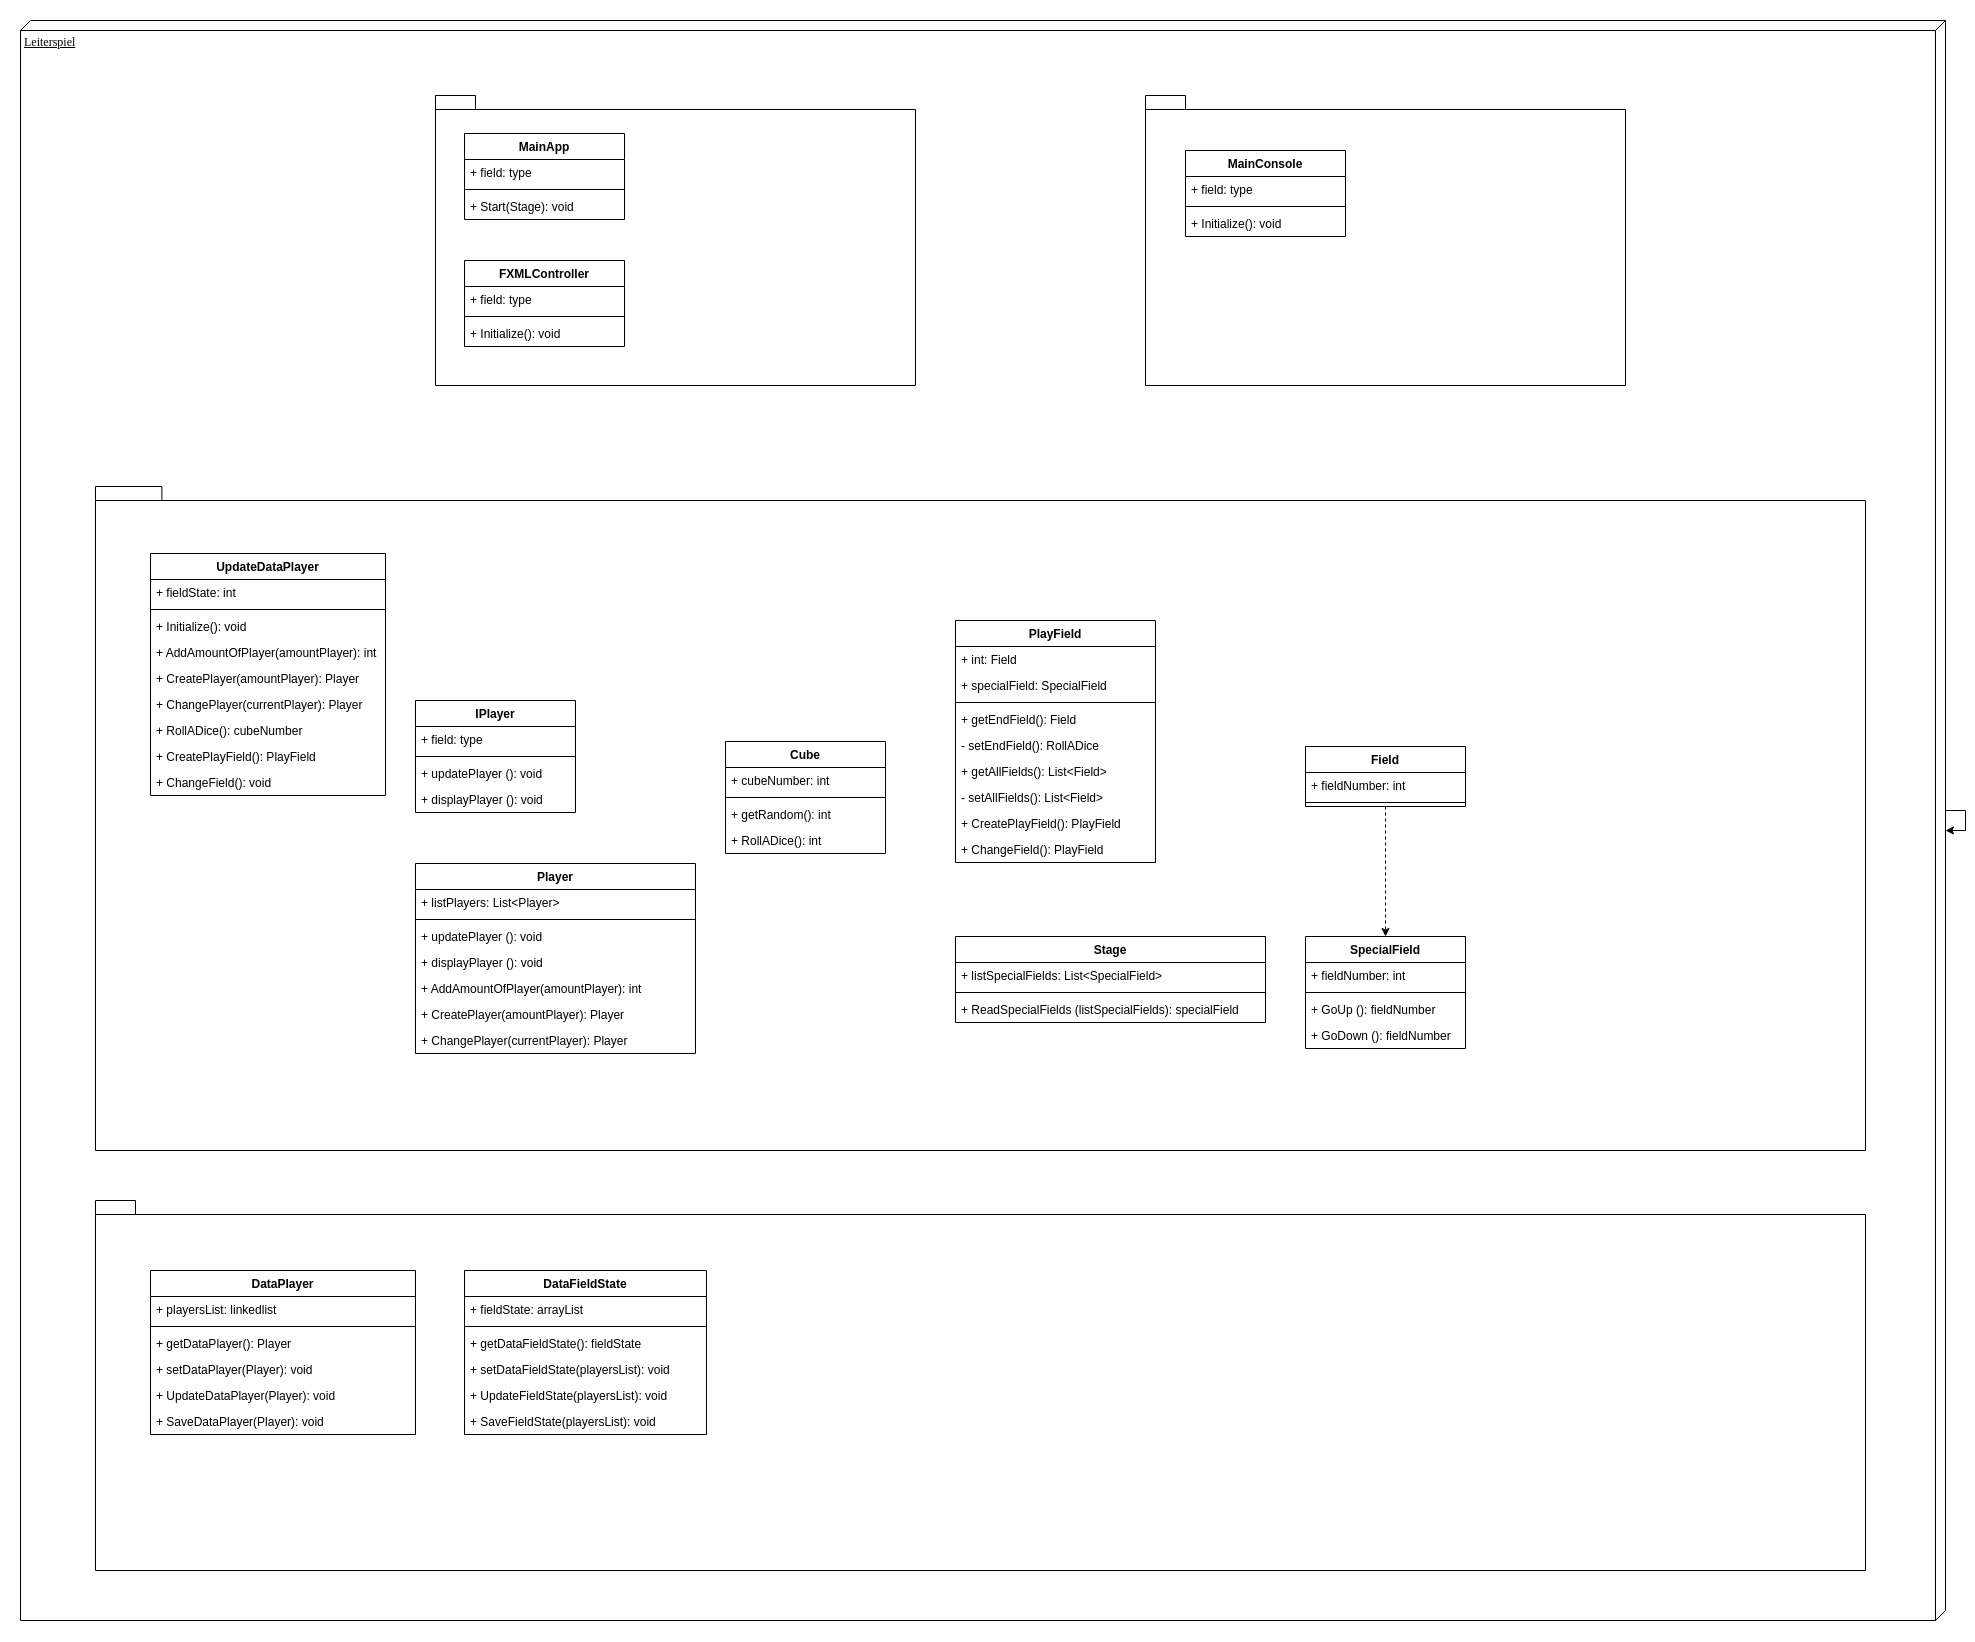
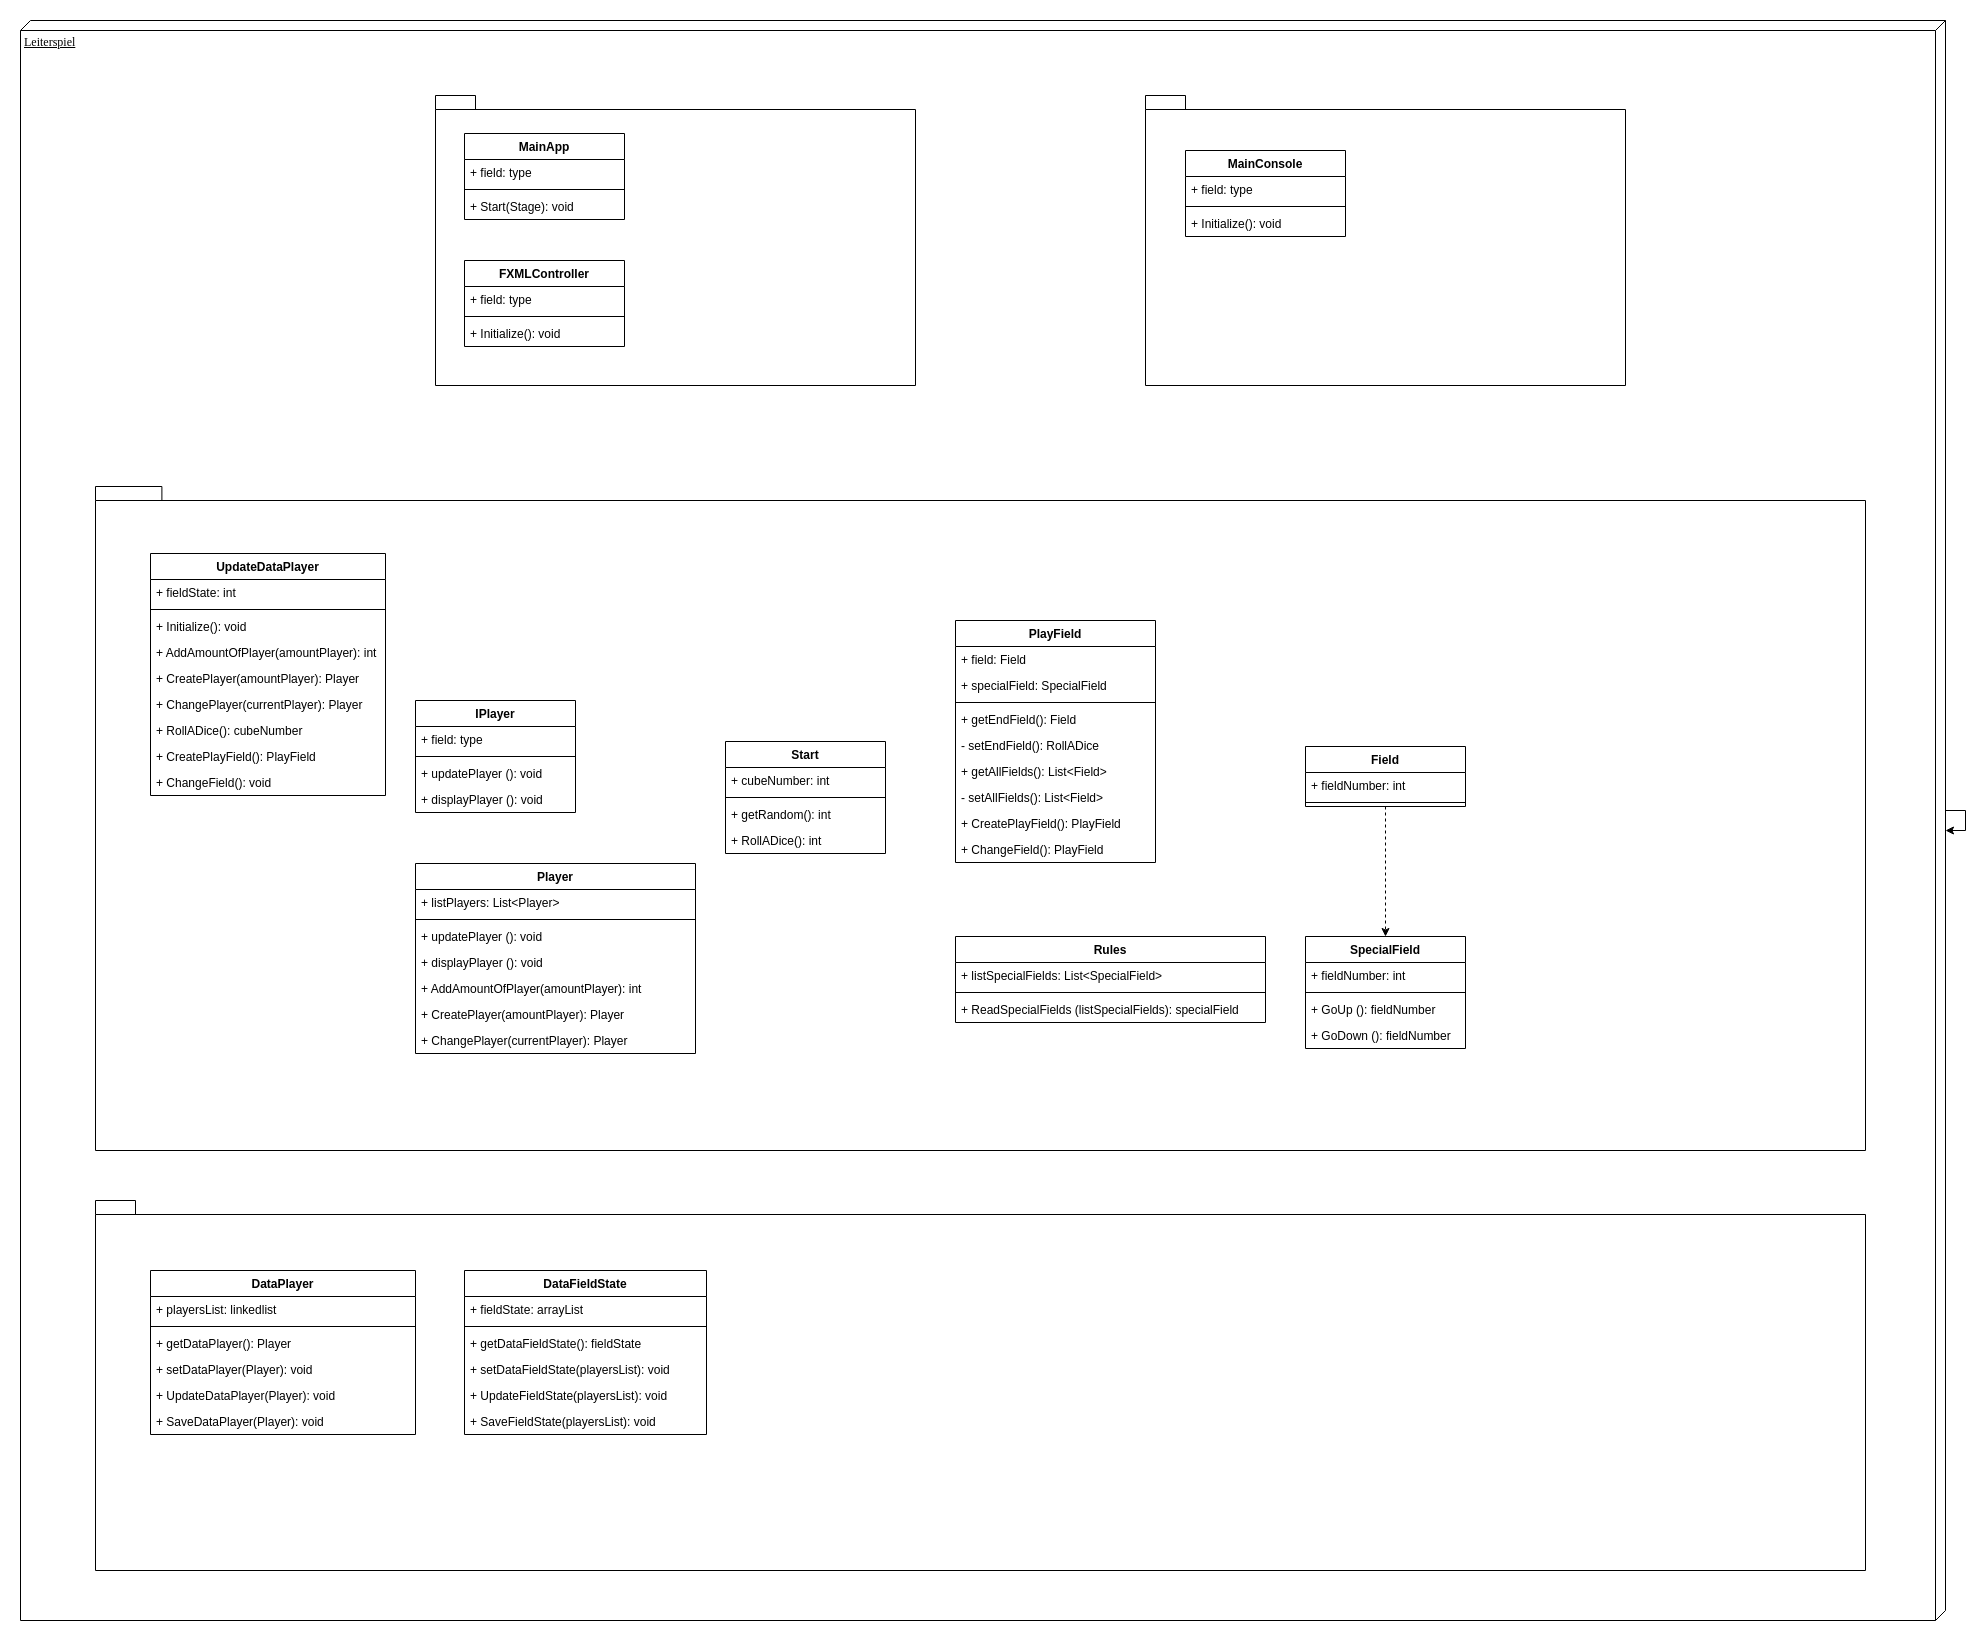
node "+ int: Field": label "+ int: Field" -> "+ field: Field"
node "Cube": label "Cube" -> "Start"
node "Stage": label "Stage" -> "Rules"
